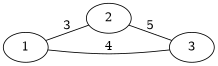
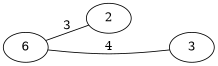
edge "2" -- "3": removed, label "5"
node "1": label "1" -> "6"
